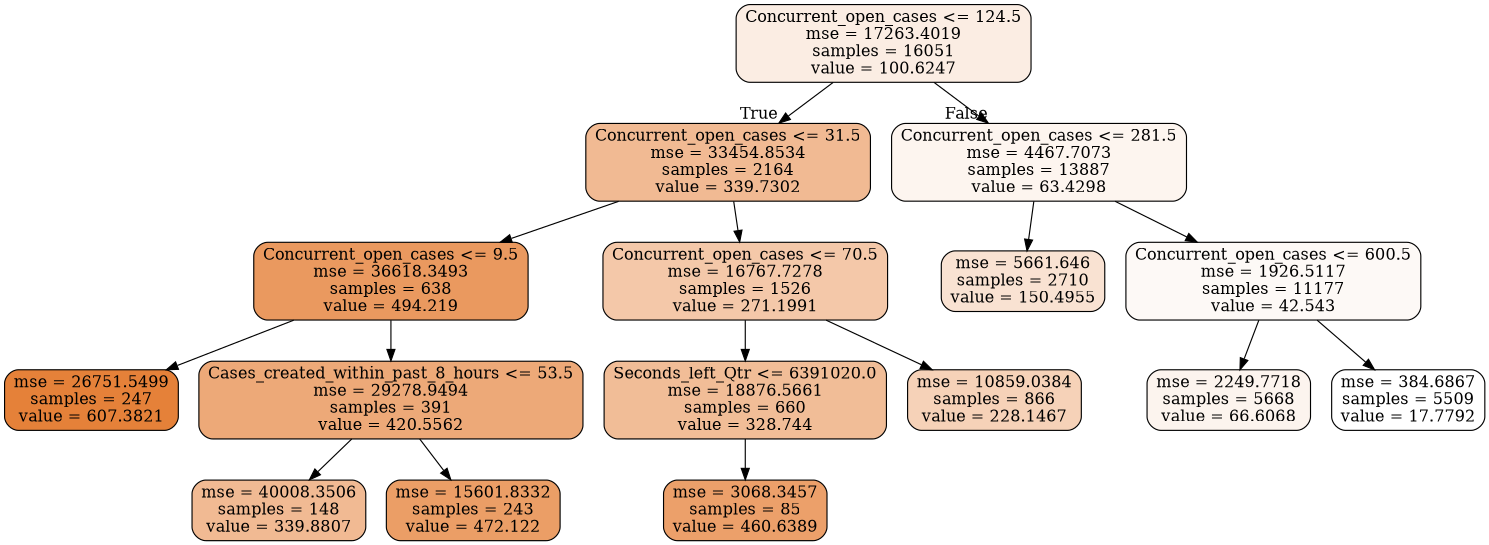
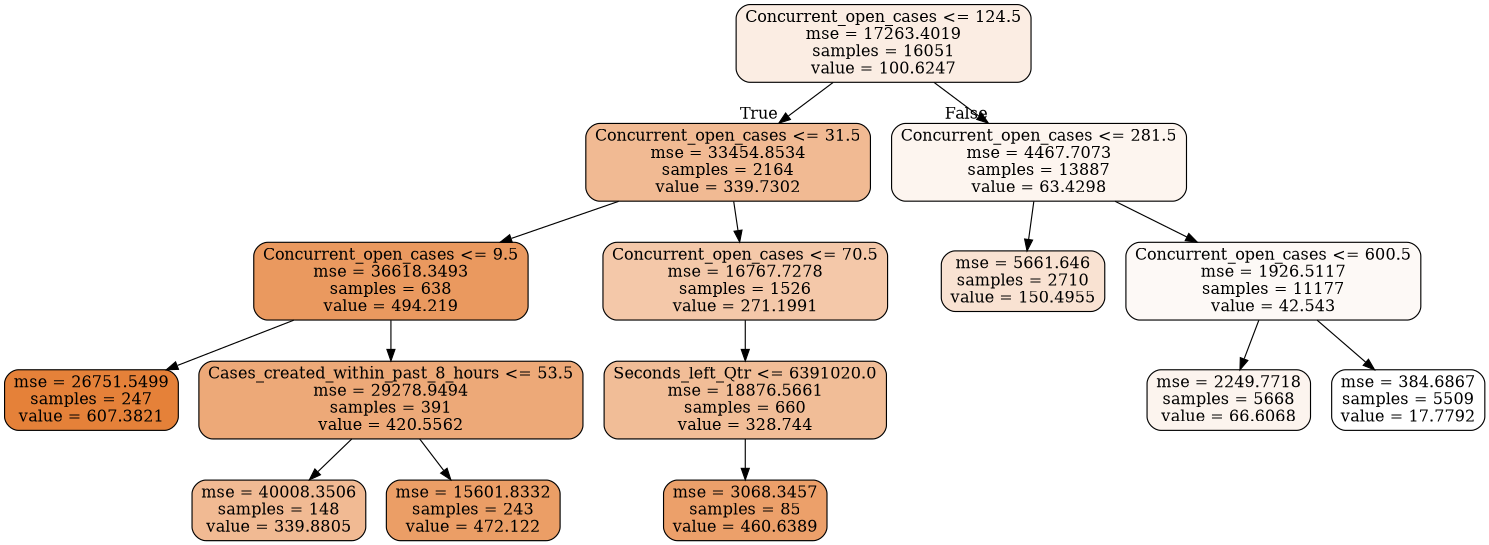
node "mse = 10859.0384 samples = 866 value = 228.1467": removed
node "mse = 40008.3506 samples = 148 value = 339.8807": label "mse = 40008.3506 samples = 148 value = 339.8807" -> "mse = 40008.3506 samples = 148 value = 339.8805"
